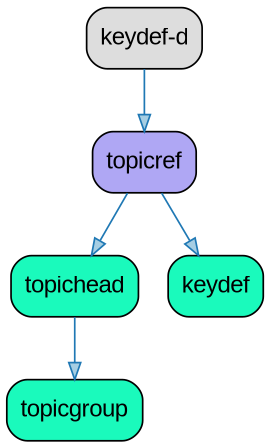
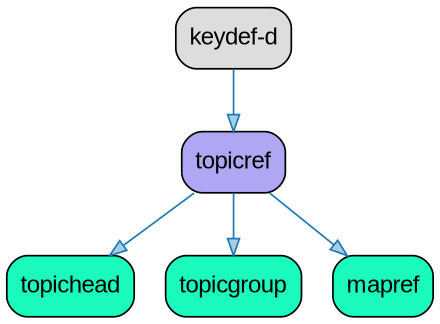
node "keydef": label "keydef" -> "mapref"
edge "topichead" -> "topicgroup": now "topicref" -> "topicgroup"
